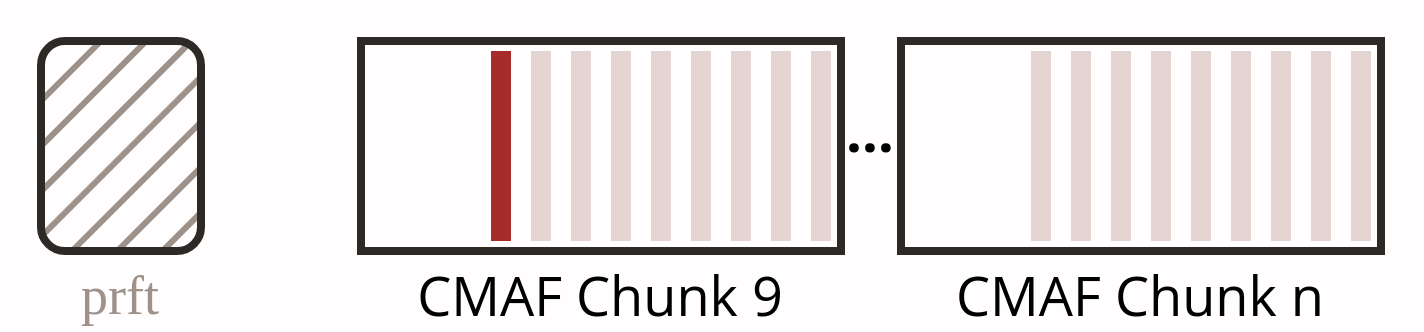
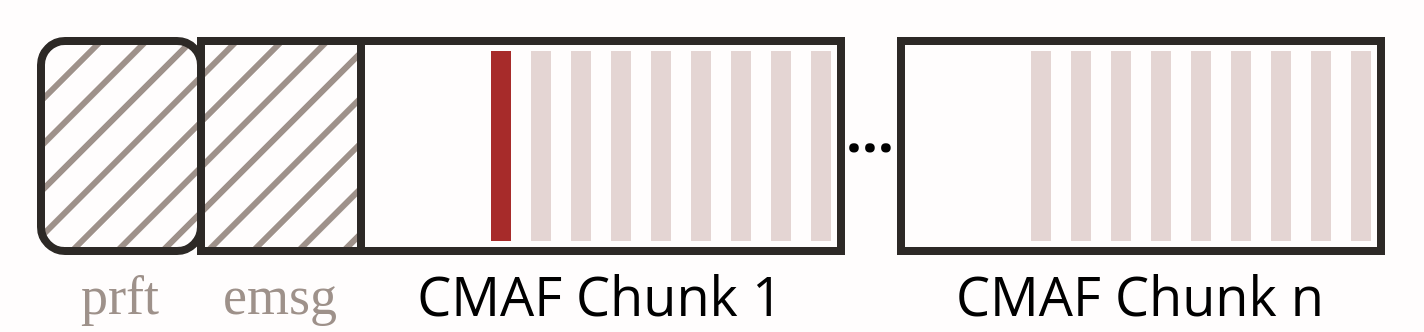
node "emsg": added
node "CMAF Chunk 9": label "CMAF Chunk 9" -> "CMAF Chunk 1"
